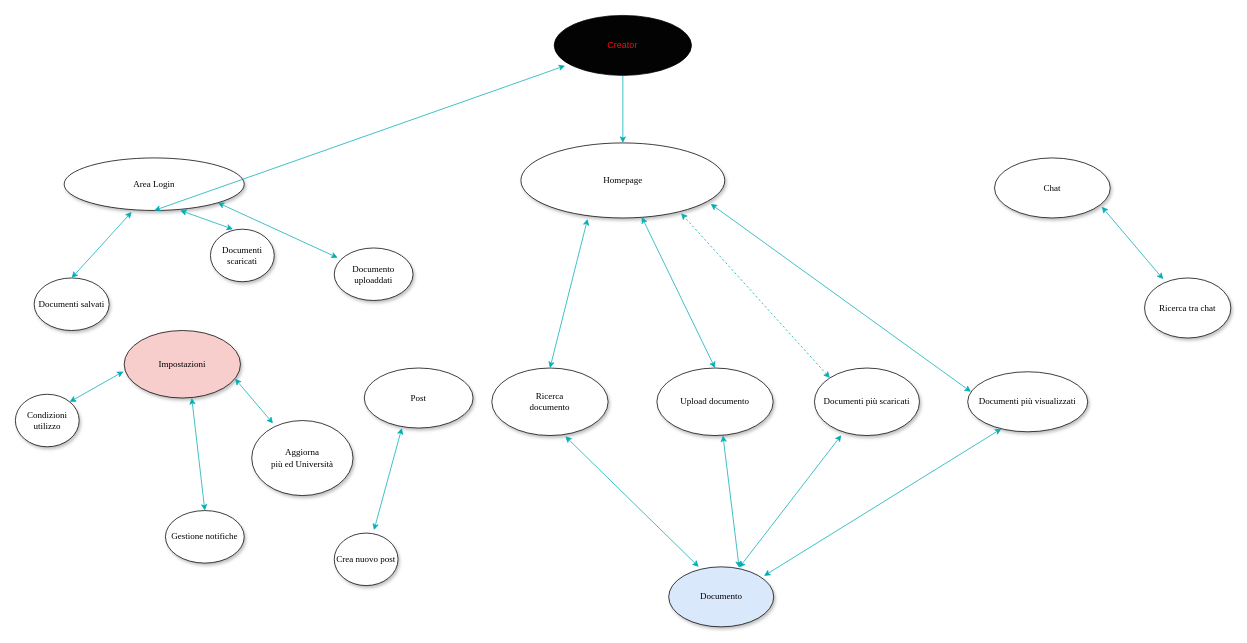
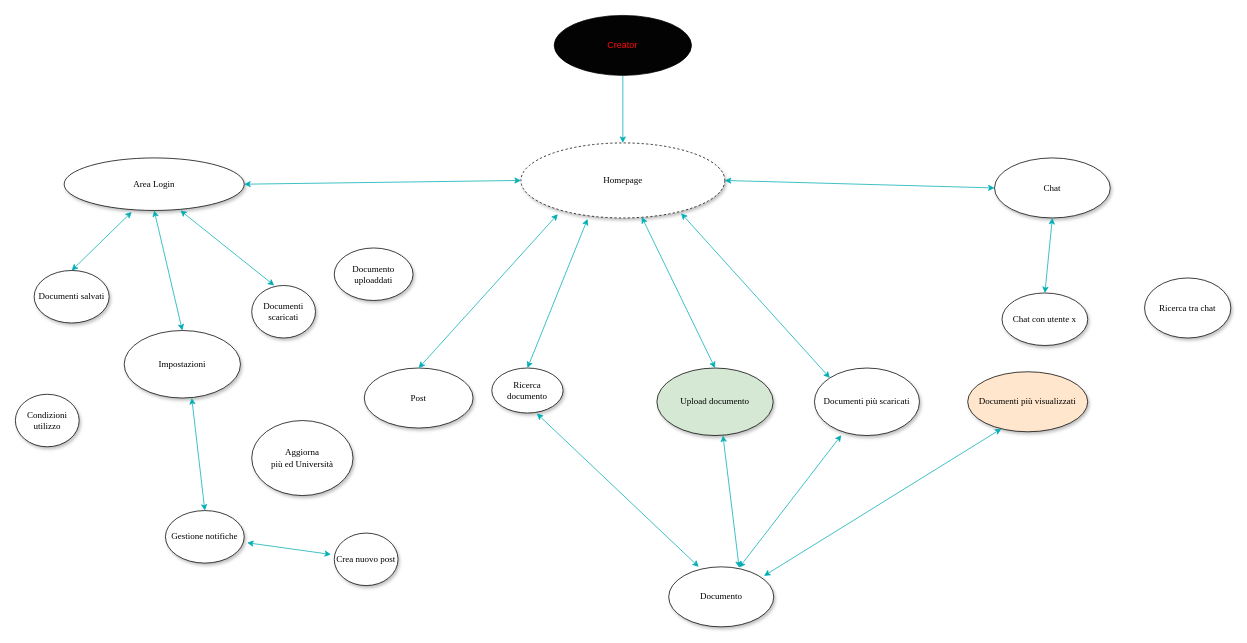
edge "Creator" -- "Area Login": now "Impostazioni" -- "Area Login"
node "Homepage": style solid -> dashed
edge "Homepage" -- "Area Login": added
edge "Homepage" -- "Chat": added
edge "Area Login" -- "Documento uploaddati": removed
edge "Chat" -- "Ricerca tra chat": removed
node "Documenti scaricati": moved (242, 255) -> (284, 312)
edge "Chat" -- "Chat con utente x": added
edge "Homepage" -- "Post": added
edge "Homepage" -- "Documenti più scaricati": style dashed -> solid
edge "Homepage" -- "Documenti più visualizzati": removed
node "Documenti salvati": moved (72, 304) -> (72, 297)
node "Chat con utente x": added
node "Impostazioni": fillcolor #f8cecc -> #ffffff
edge "Impostazioni" -- "Condizioni utilizzo": removed
edge "Impostazioni" -- "Aggiorna più ed Università": removed
node "Ricerca documento": size 116x68 -> 71x45
node "Upload documento": fillcolor #ffffff -> #d5e8d4
node "Documenti più visualizzati": fillcolor #ffffff -> #ffe6cc
edge "Post" -- "Crea nuovo post": now "Gestione notifiche" -- "Crea nuovo post"
node "Documento": fillcolor #dae8fc -> #ffffff
